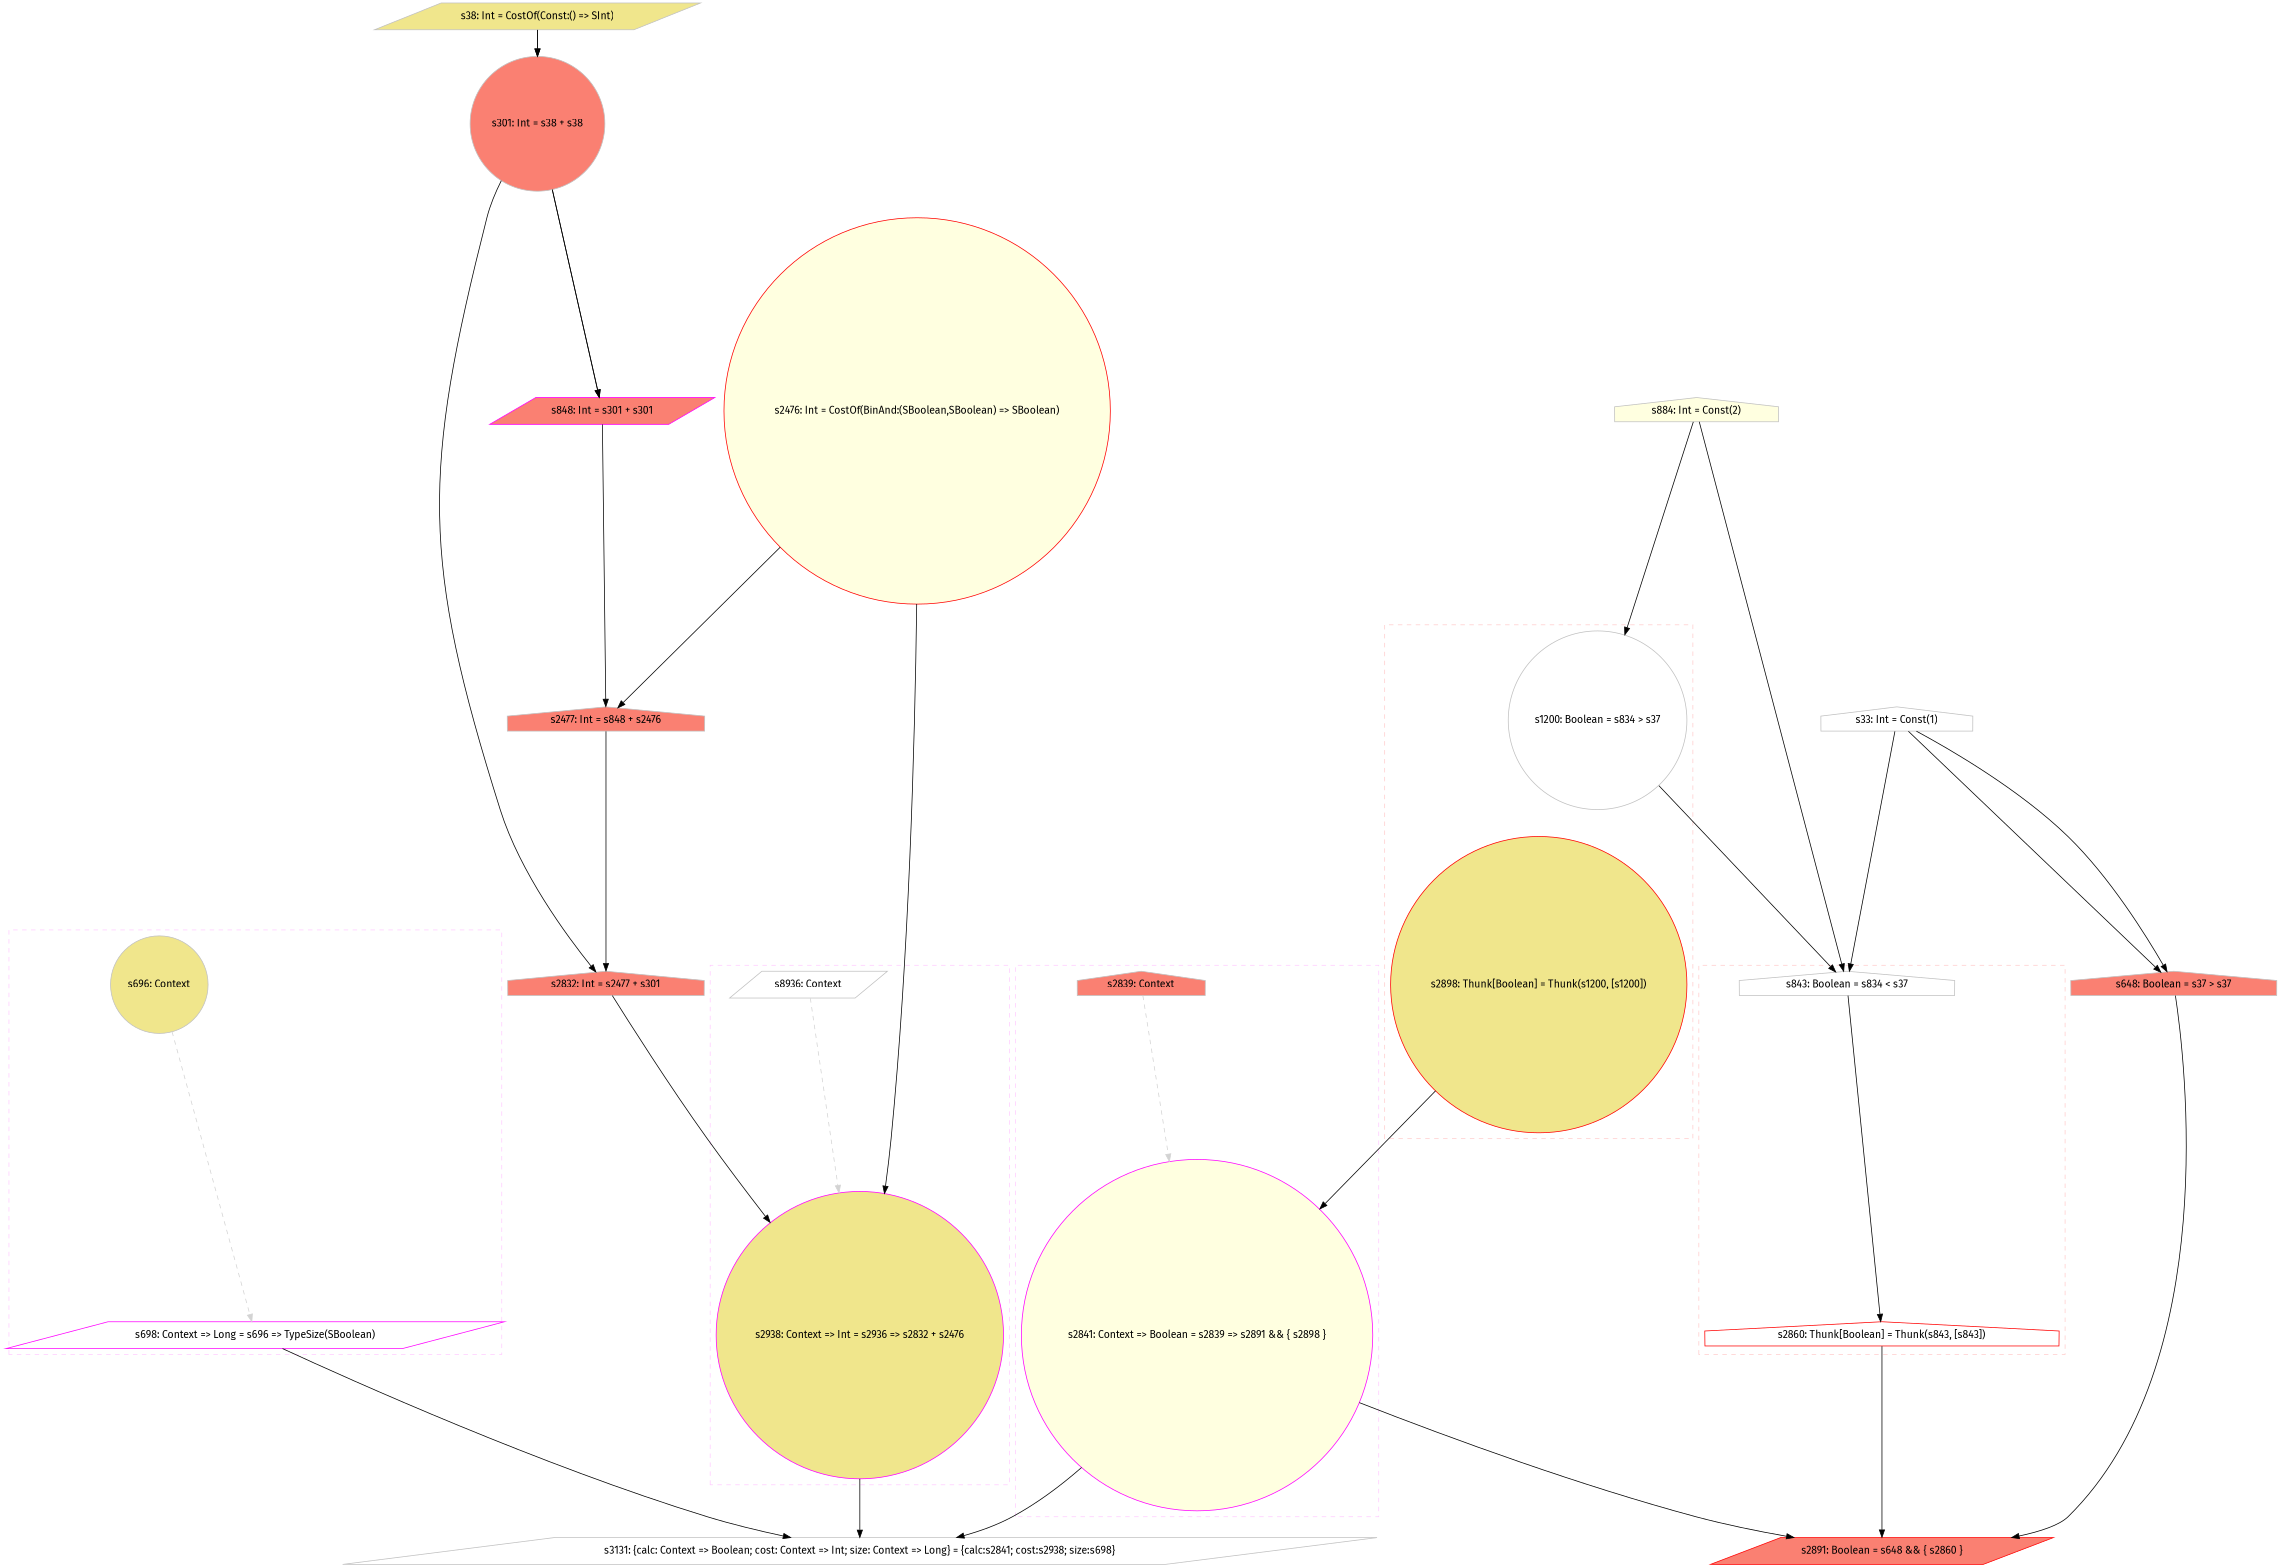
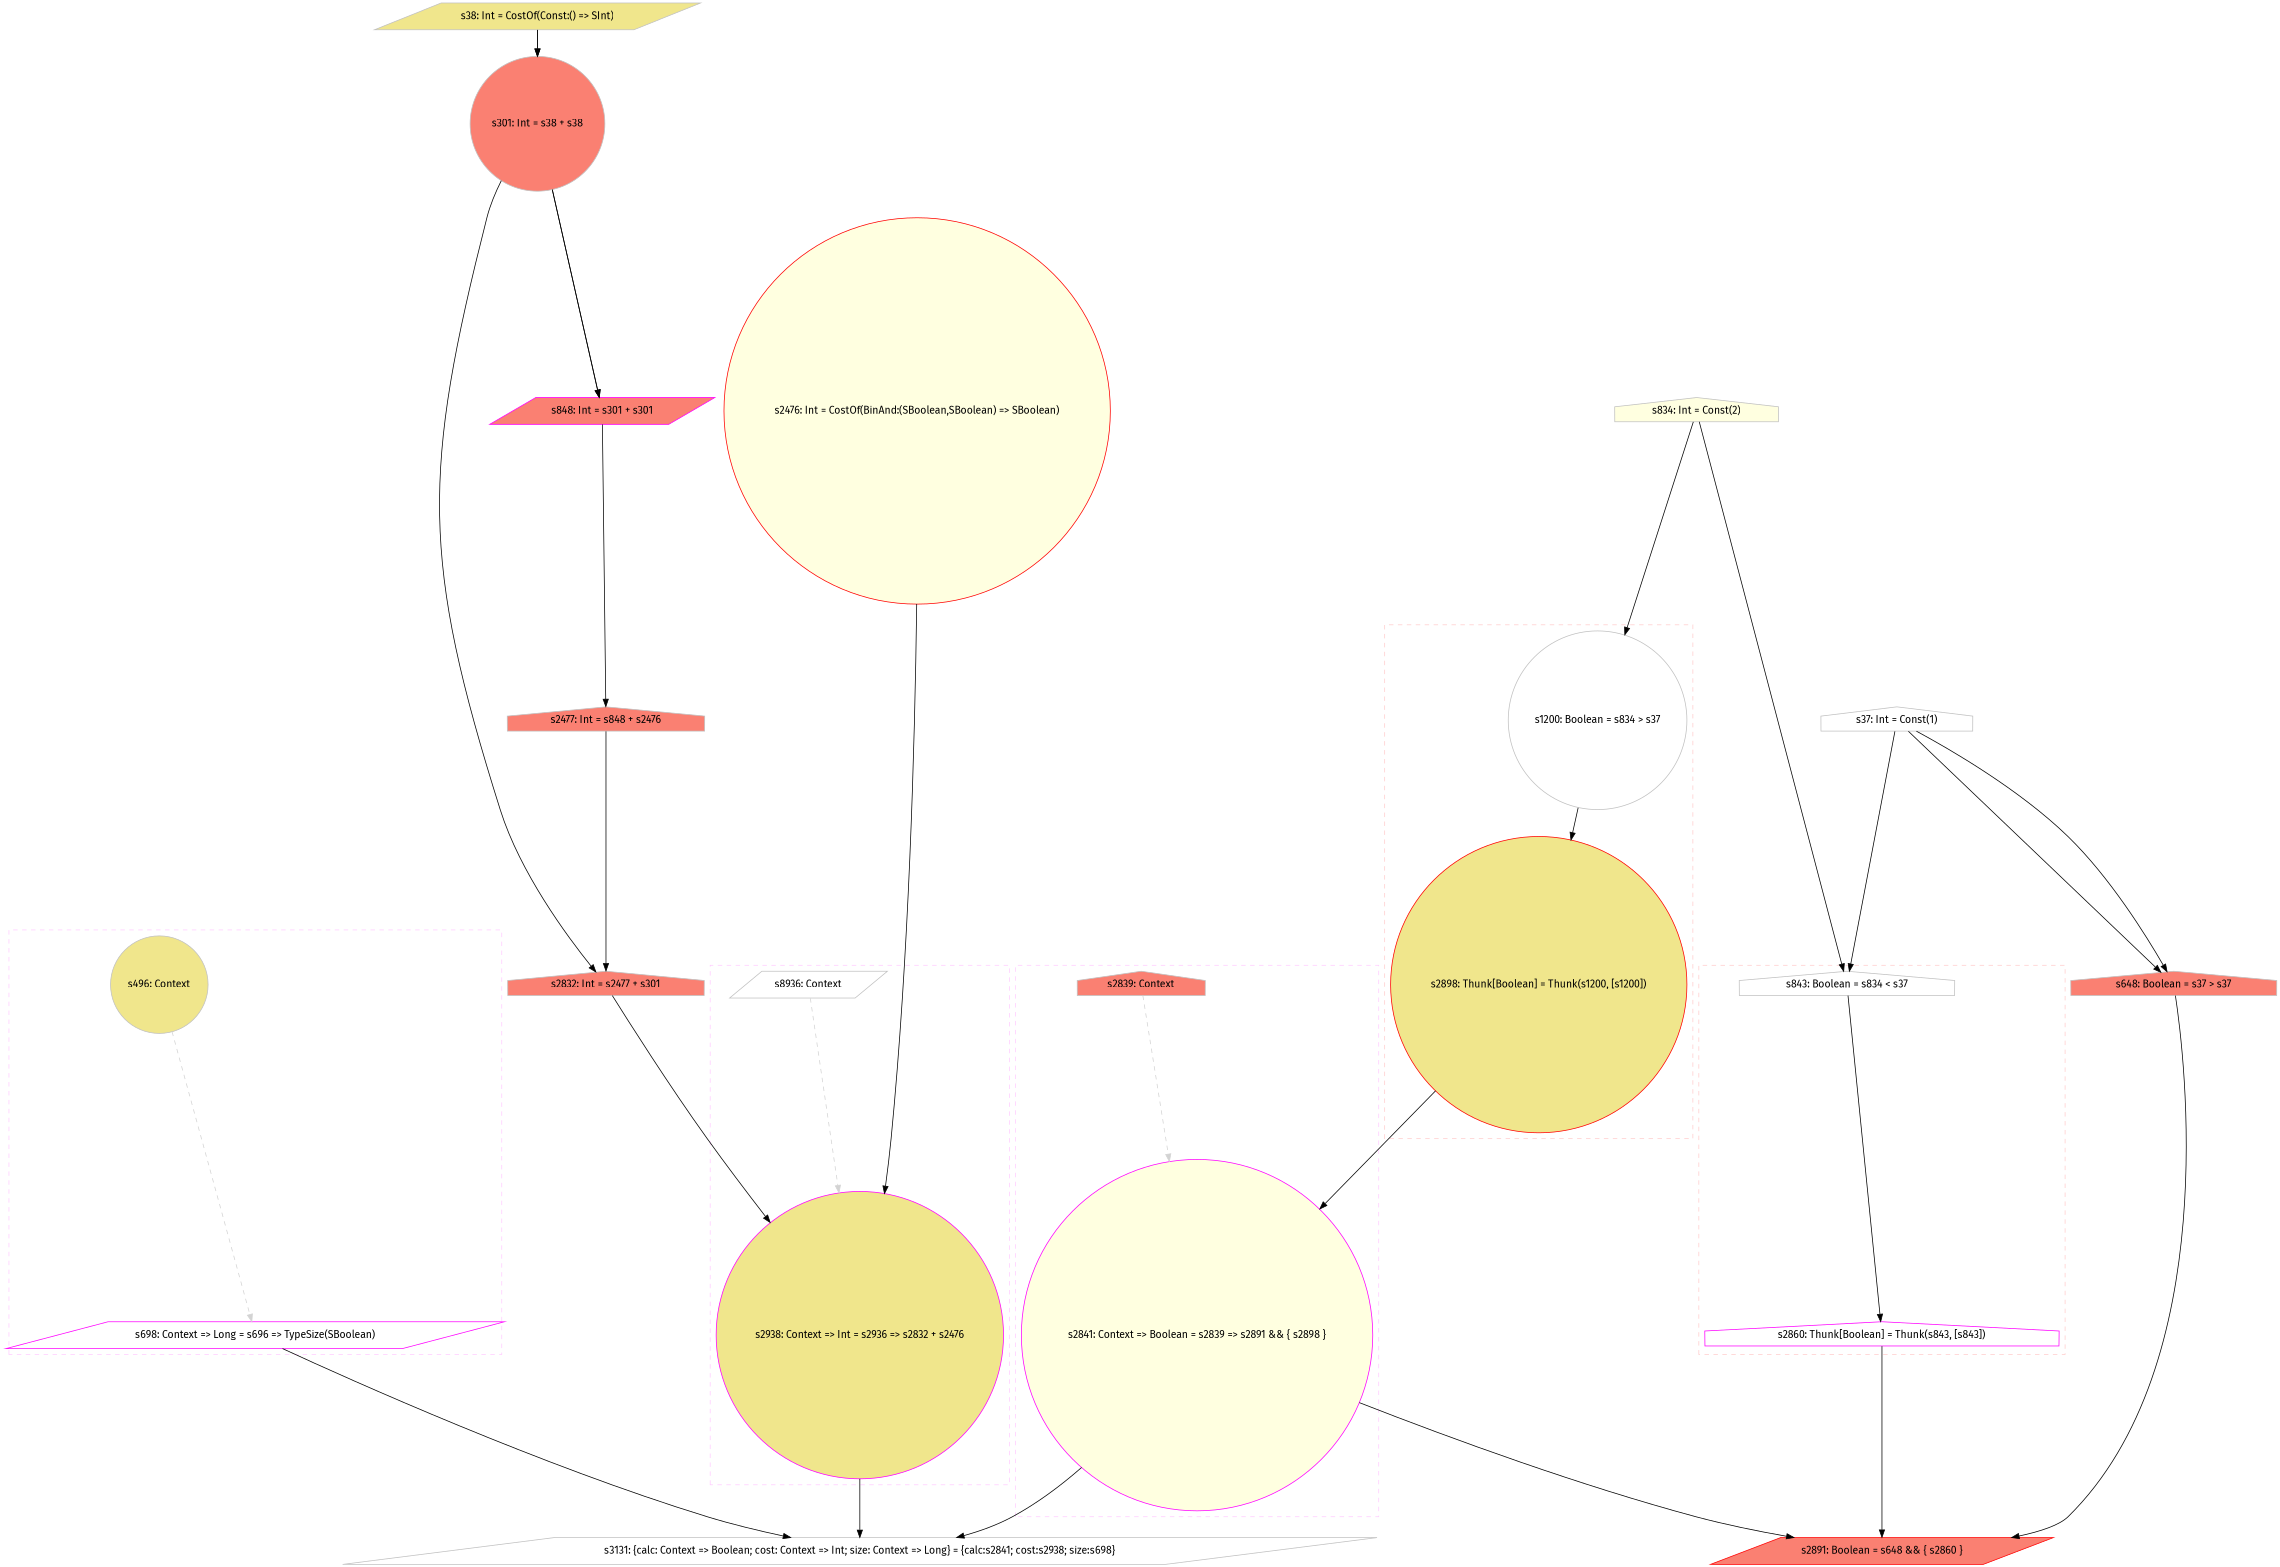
node "s884: Int = Const(2)": label "s884: Int = Const(2)" -> "s834: Int = Const(2)"
edge "s2476: Int = CostOf(BinAnd:(SBoolean,SBoolean) => SBoolean)" -> "s2477: Int = s848 + s2476": removed
node "s33: Int = Const(1)": label "s33: Int = Const(1)" -> "s37: Int = Const(1)"
edge "s1200: Boolean = s834 > s37" -> "s843: Boolean = s834 < s37": now "s1200: Boolean = s834 > s37" -> "s2898: Thunk[Boolean] = Thunk(s1200, [s1200])"
node "s696: Context": label "s696: Context" -> "s496: Context"
node "s2860: Thunk[Boolean] = Thunk(s843, [s843])": color red -> magenta
